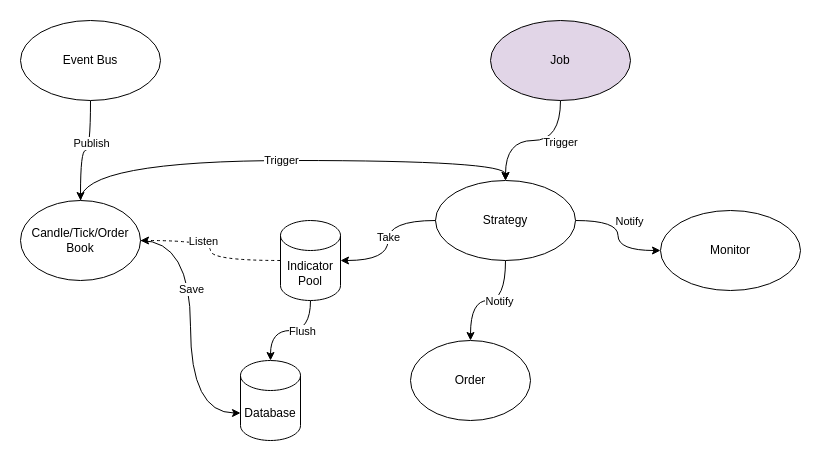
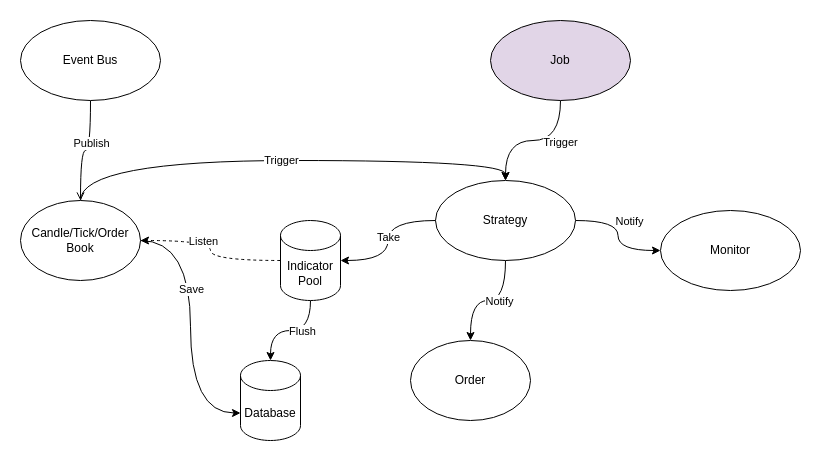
edge "Event Bus" -> "Candle/Tick/Order Book": arrowhead classic -> open
